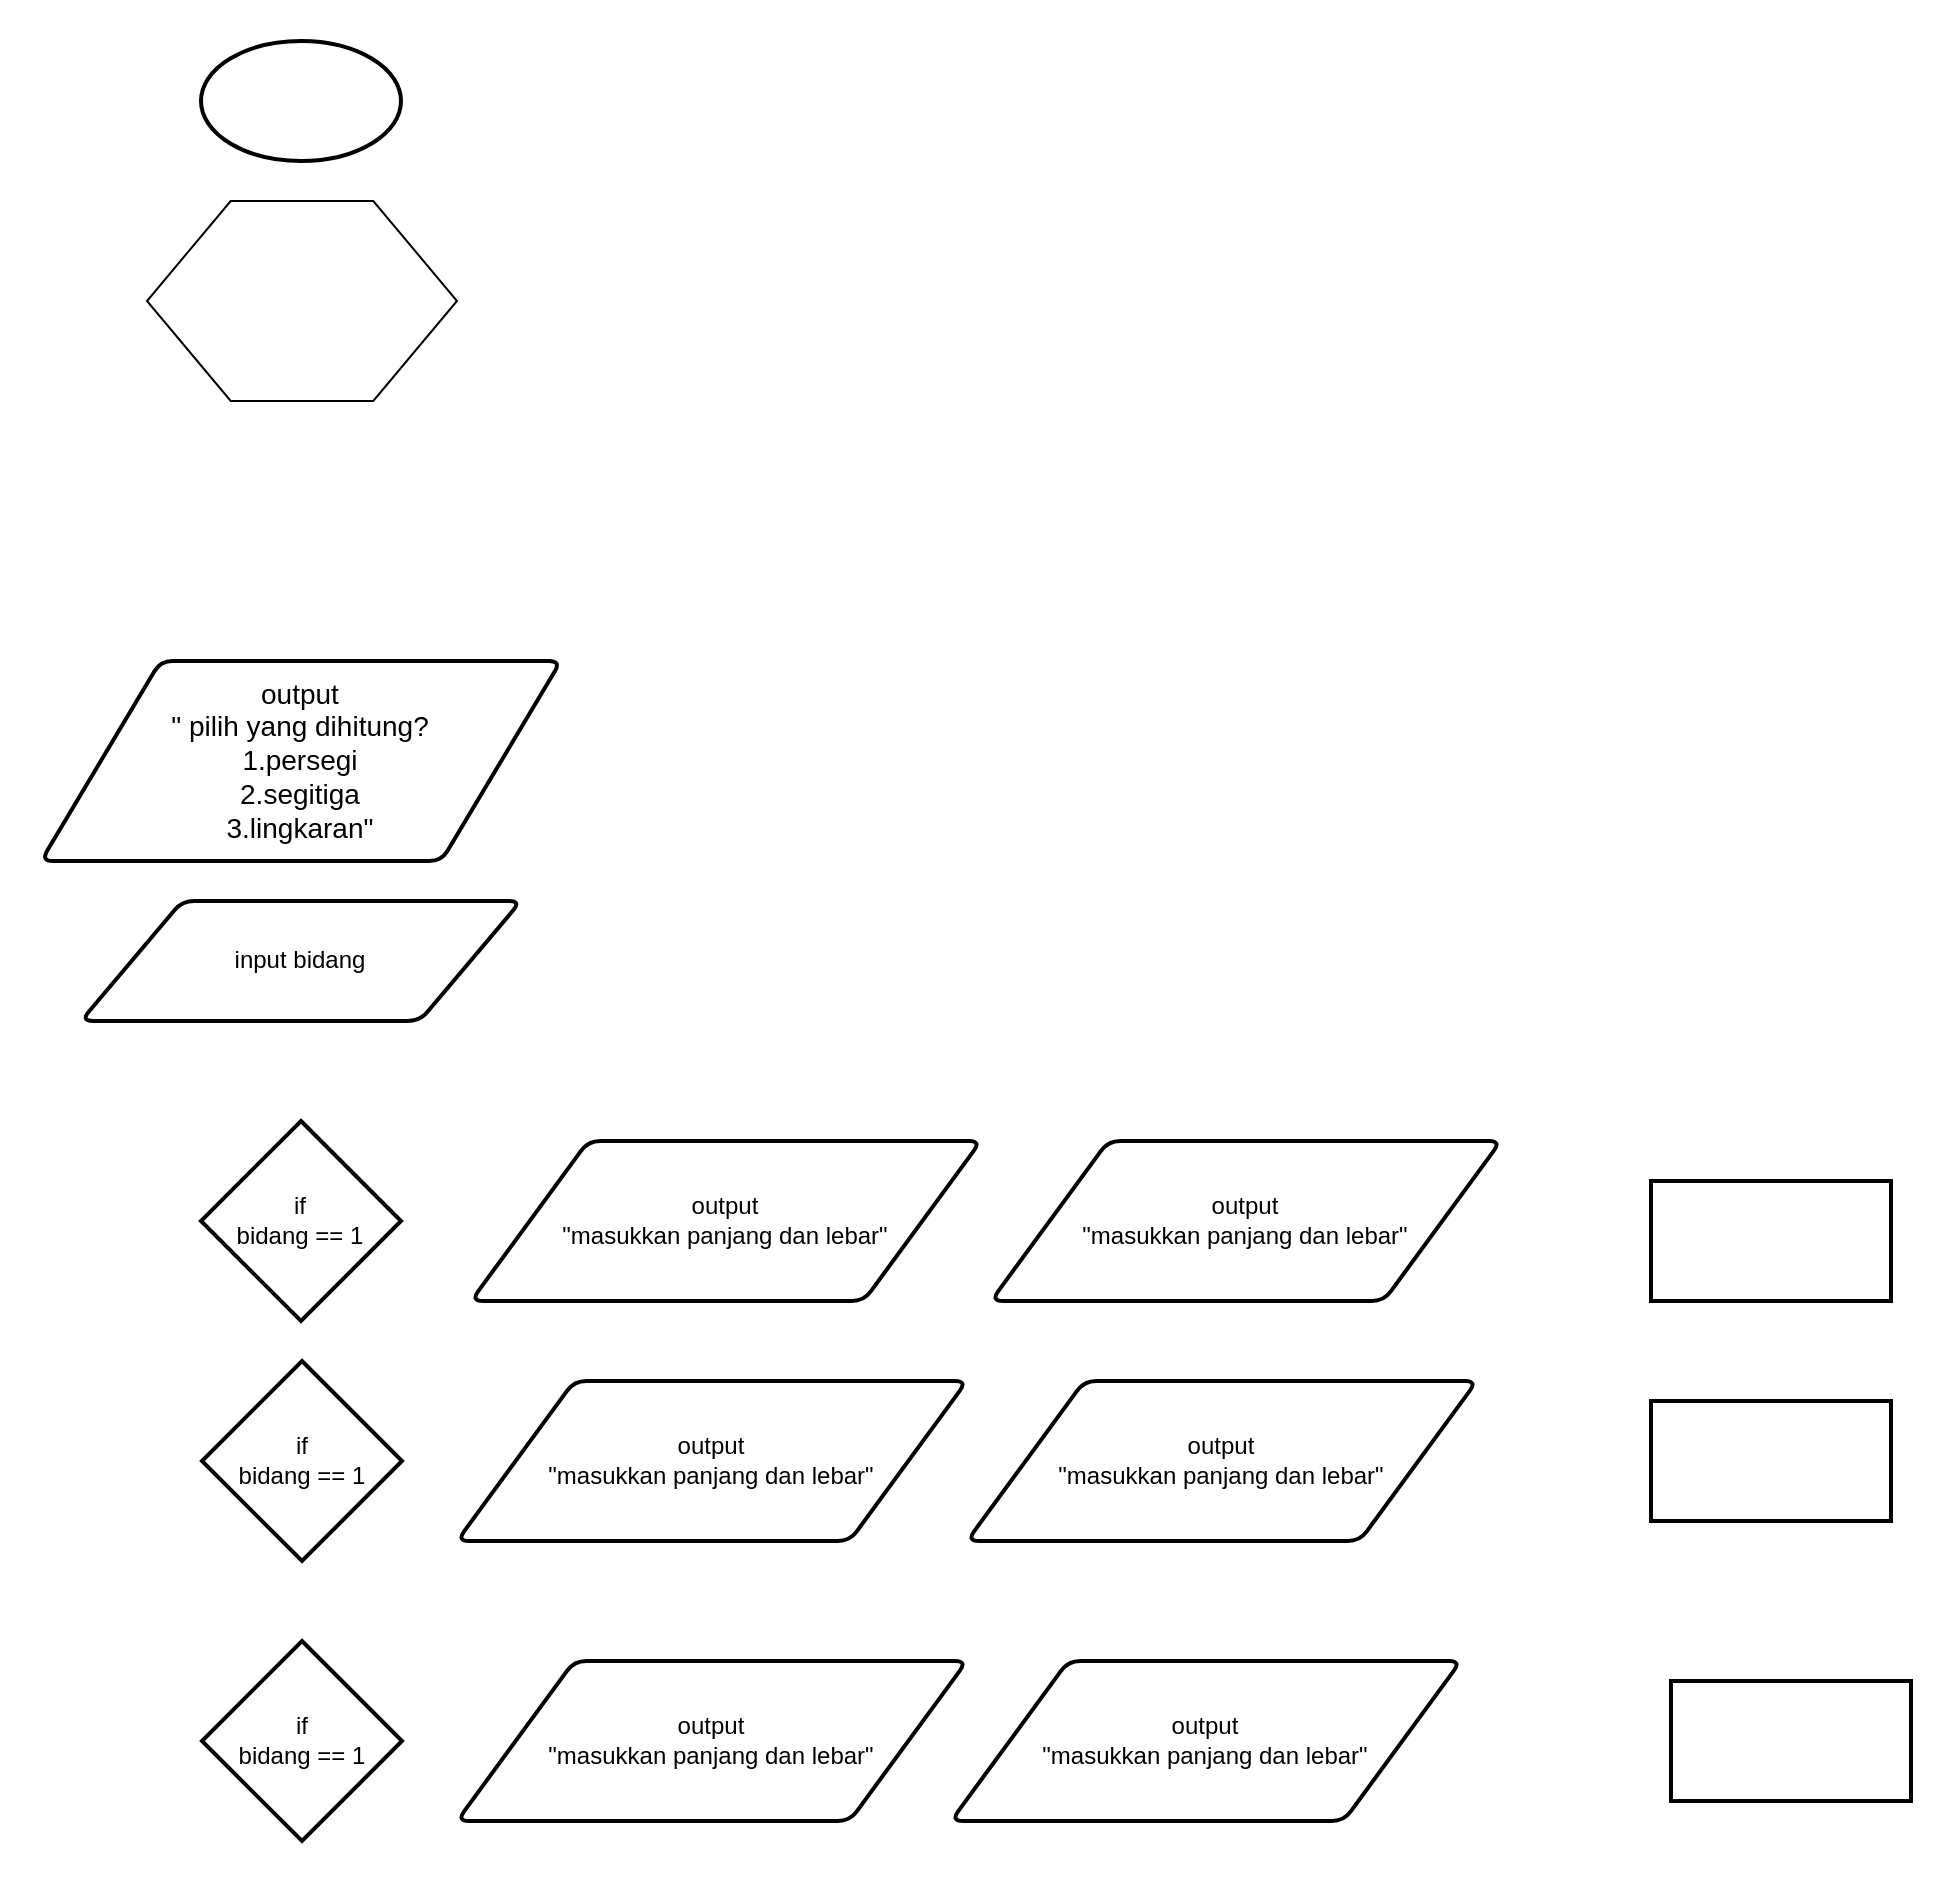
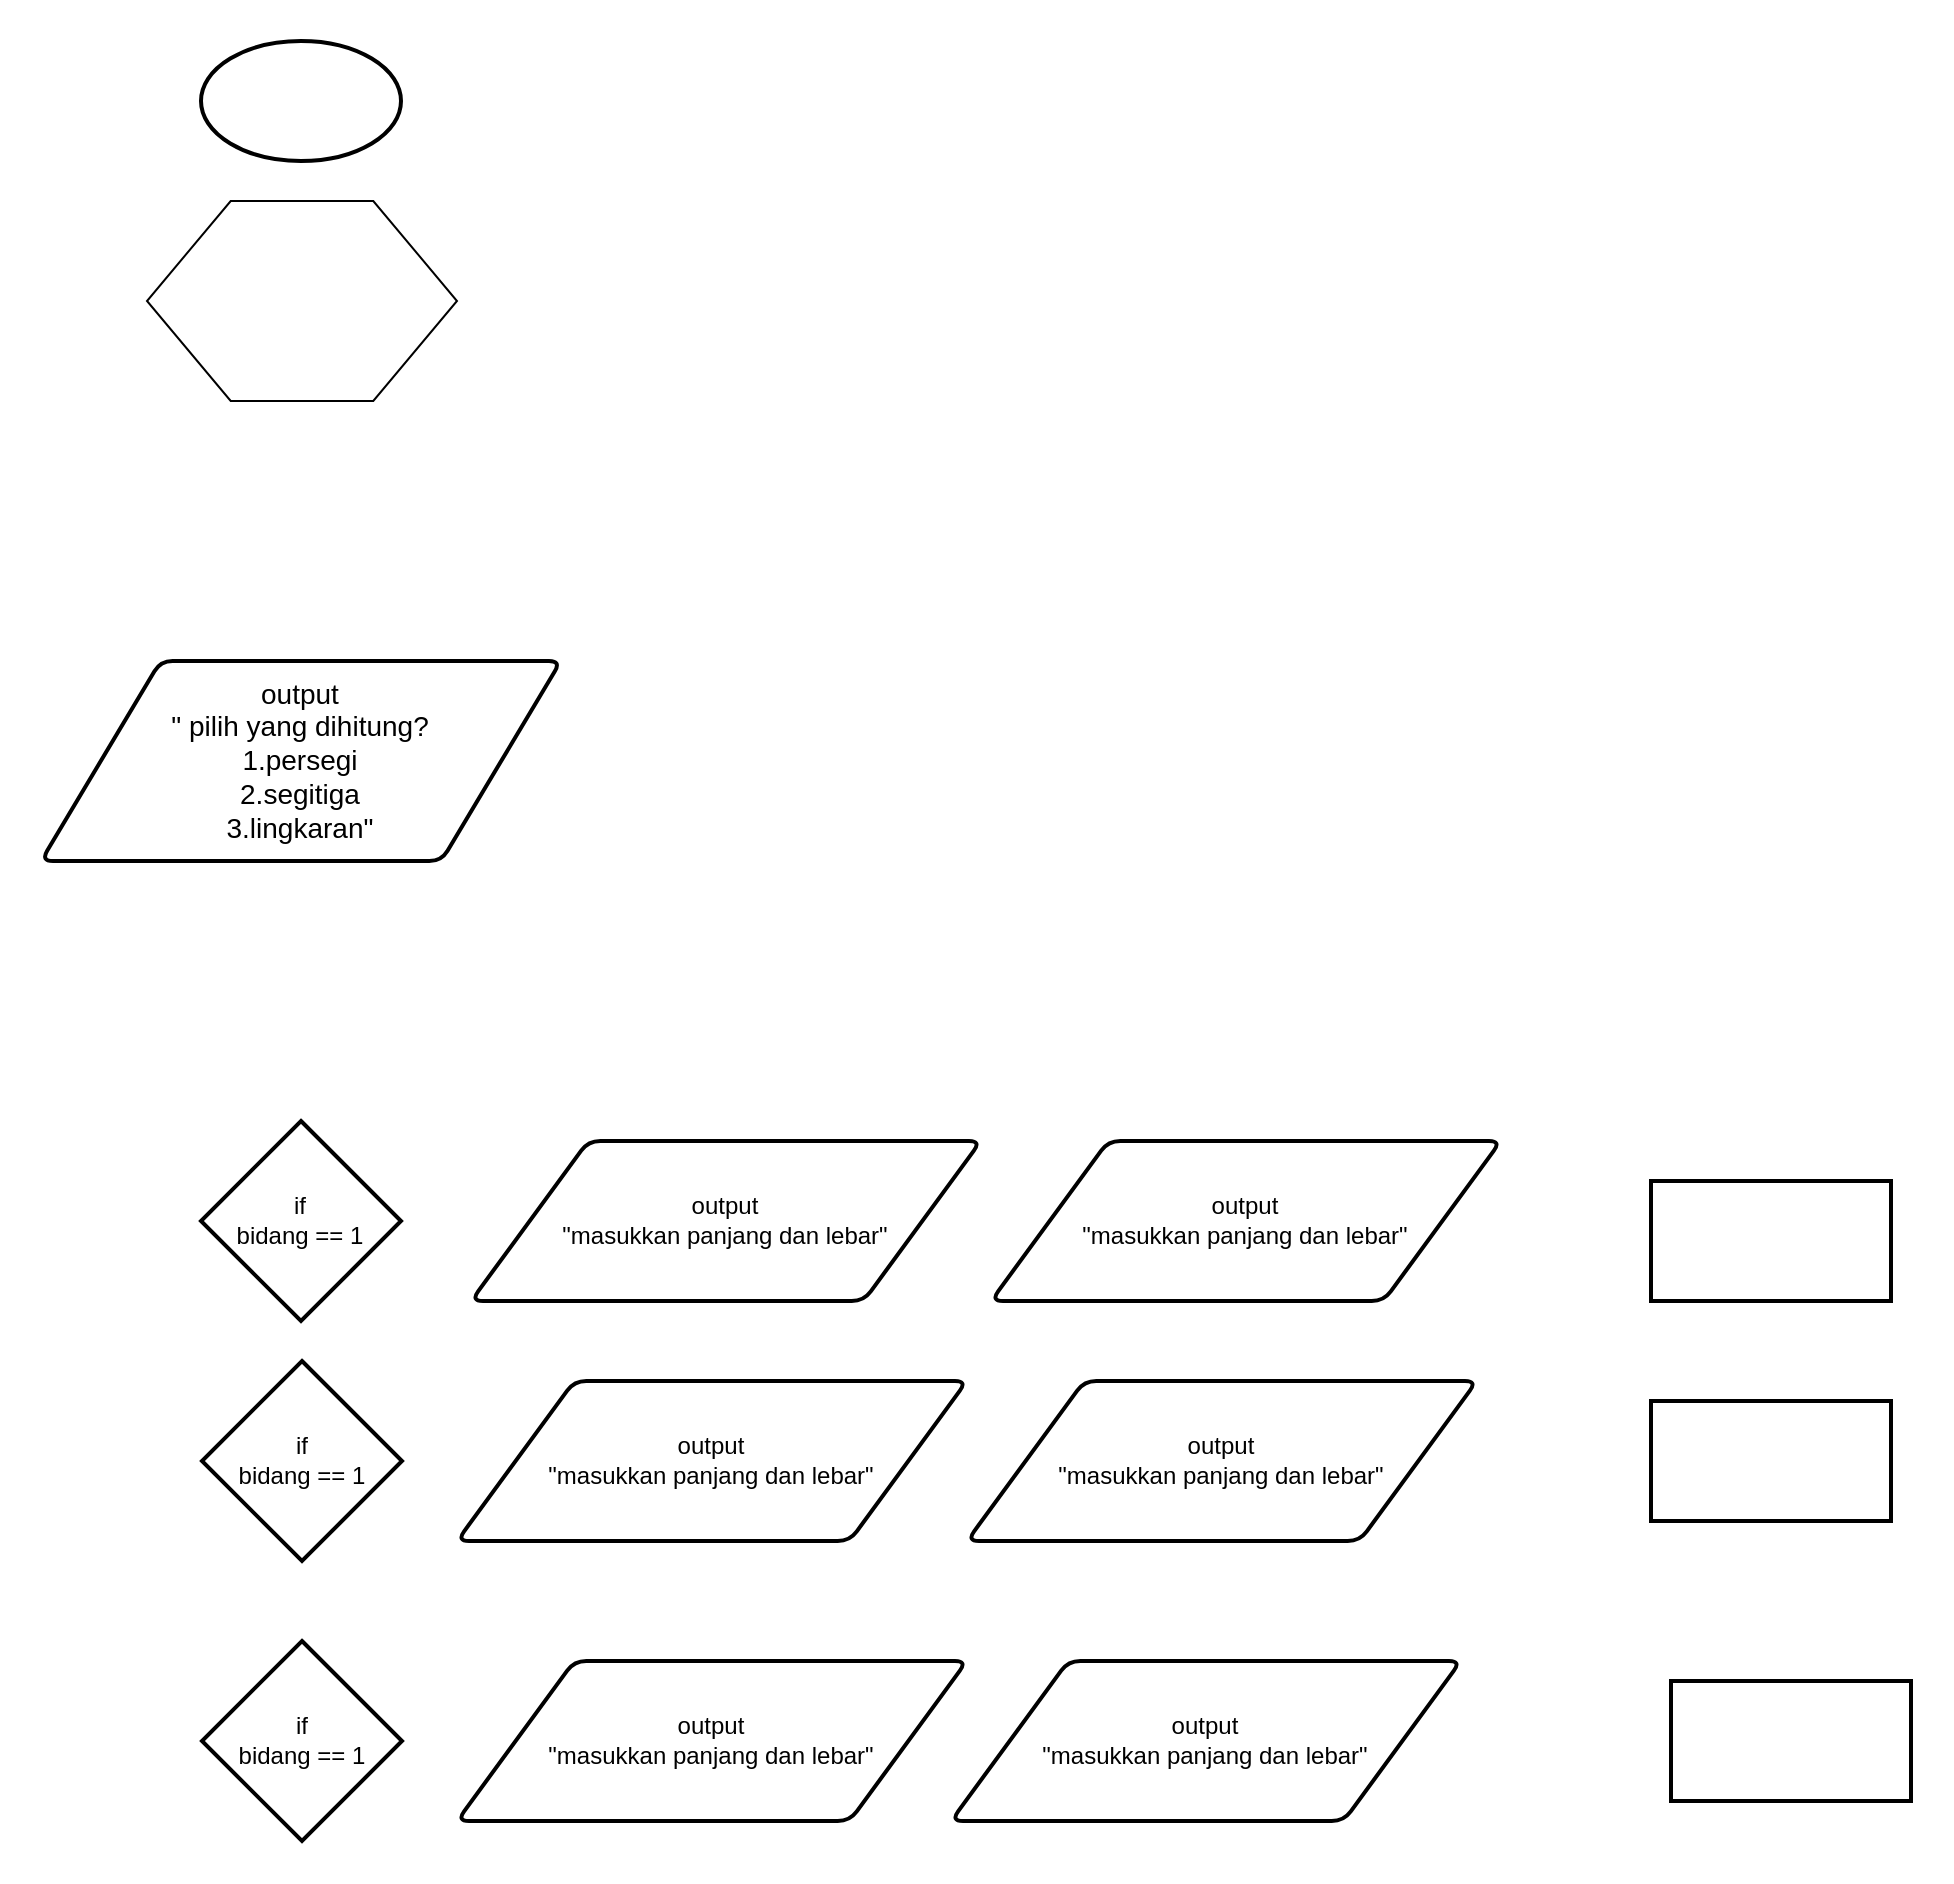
node "input bidang": removed
